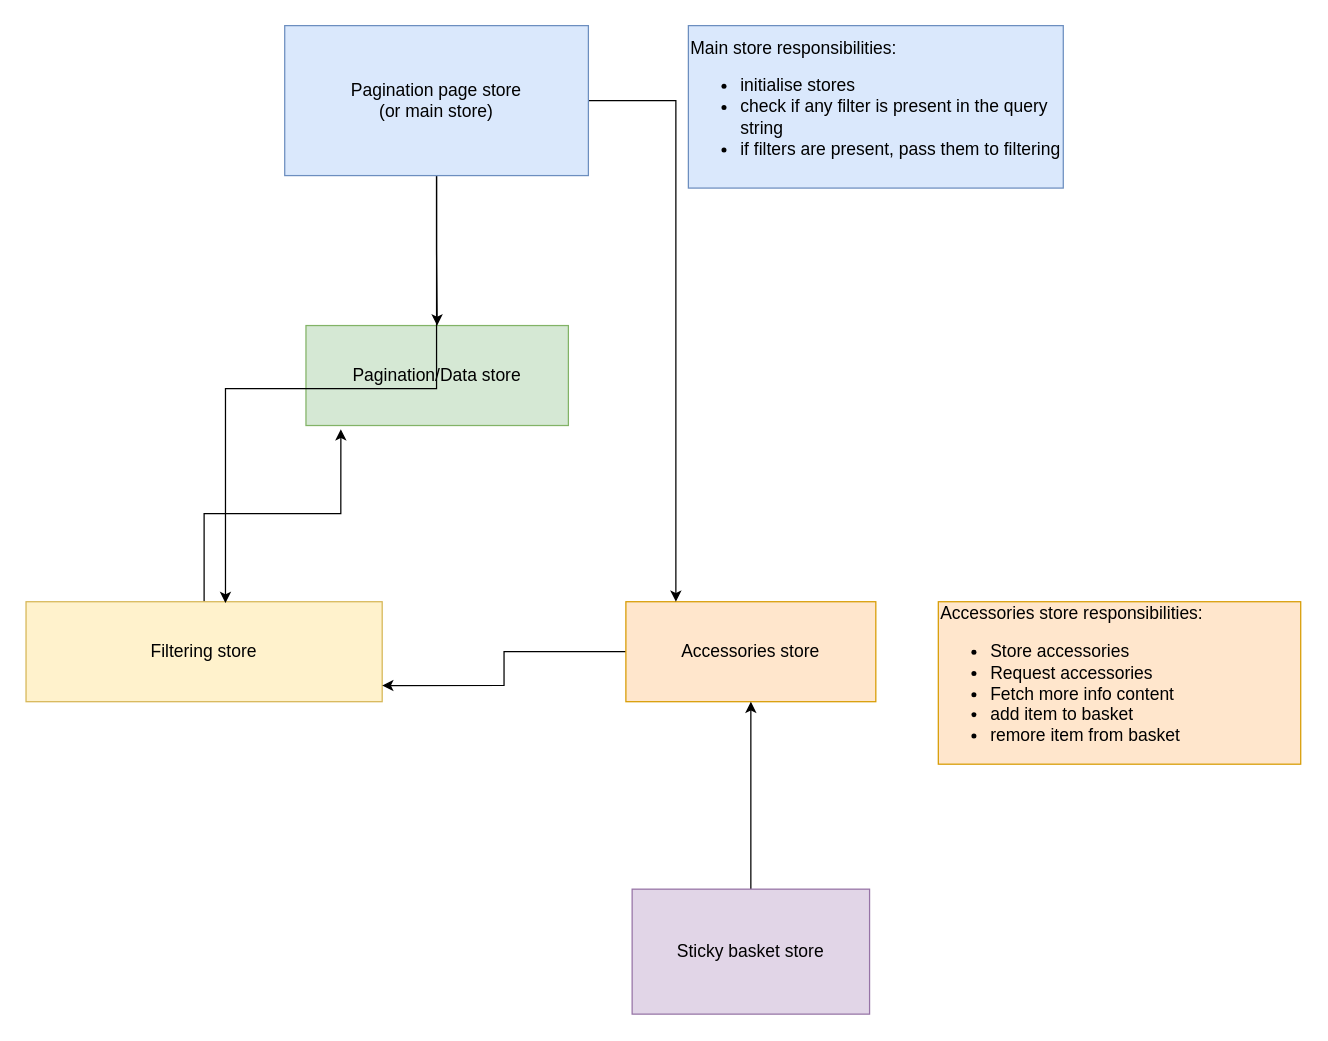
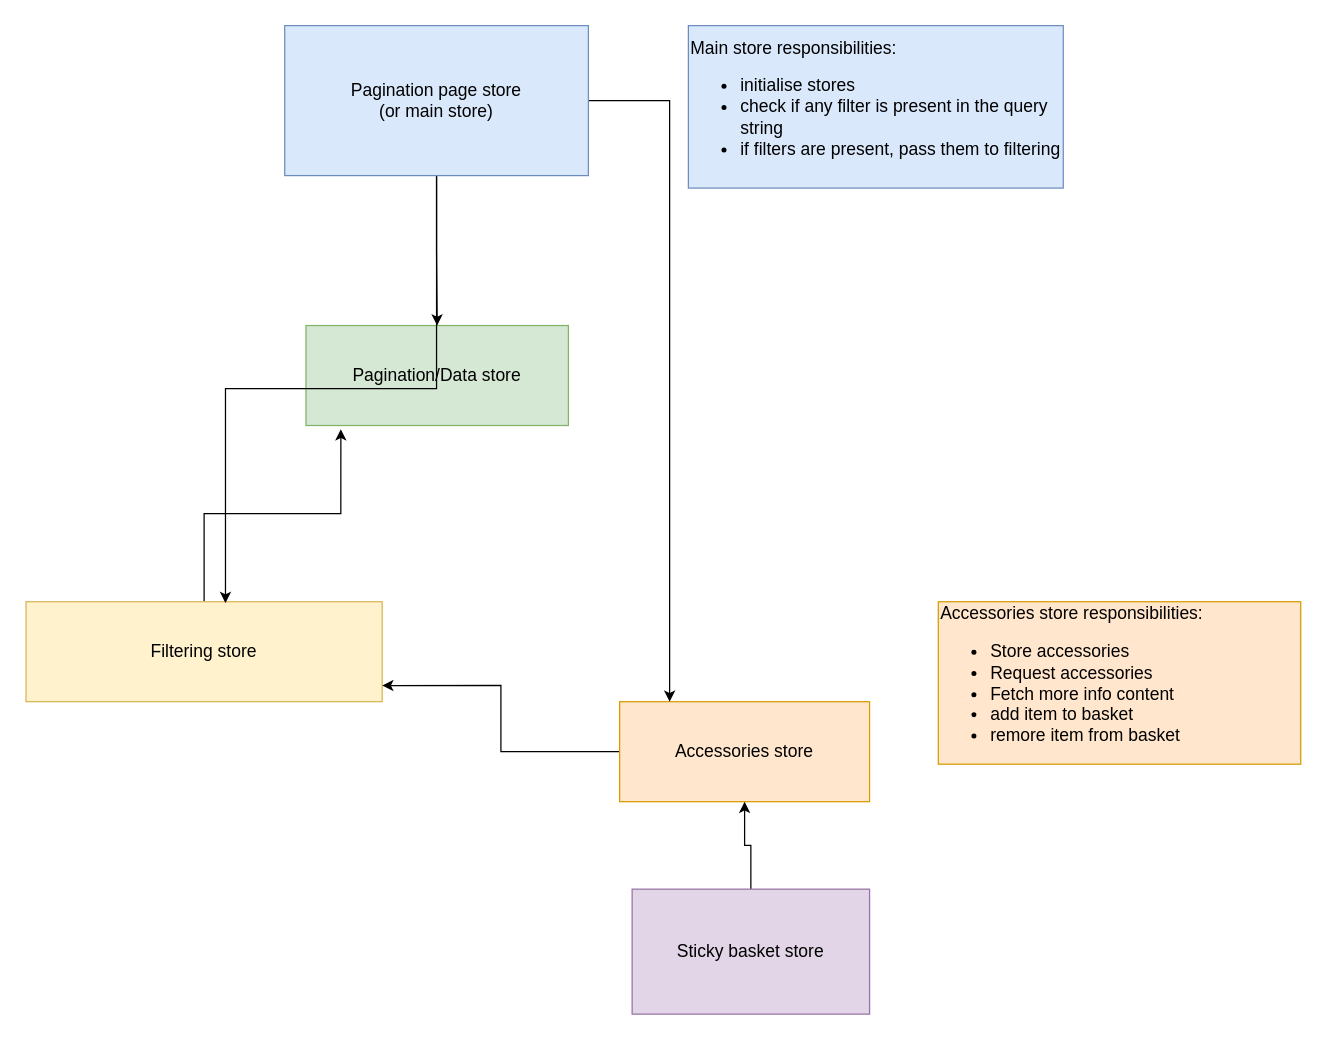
node "Accessories store": moved (751, 652) -> (744, 752)
